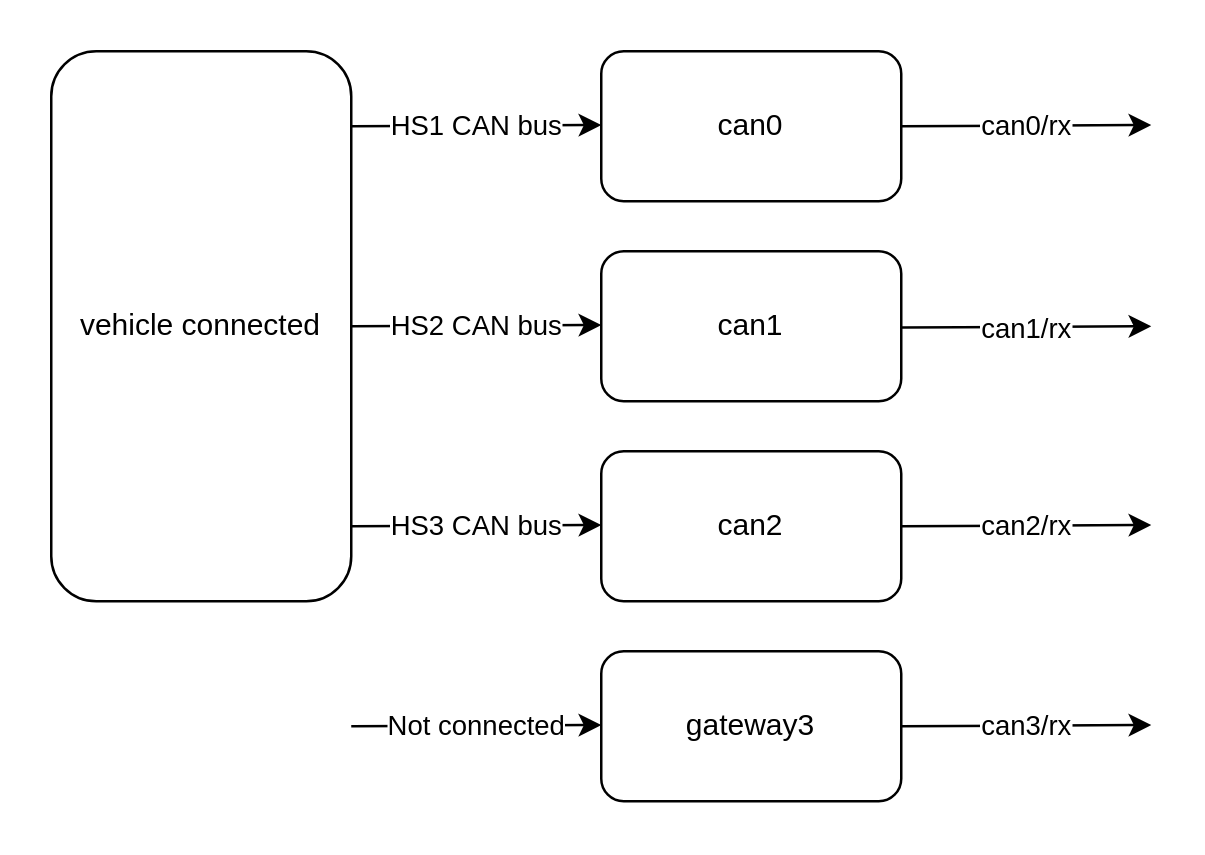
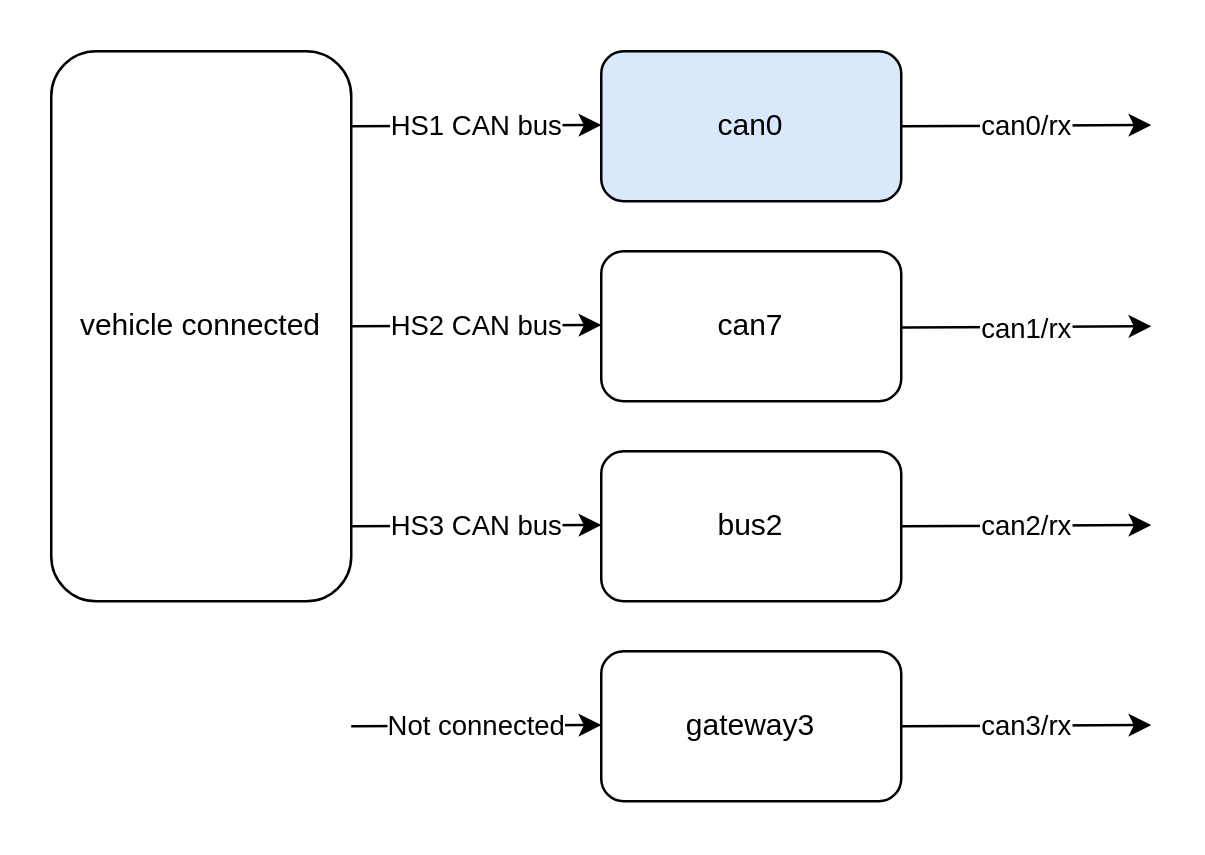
node "can0": fillcolor #ffffff -> #dae8fc
node "can1": label "can1" -> "can7"
node "can2": label "can2" -> "bus2"
